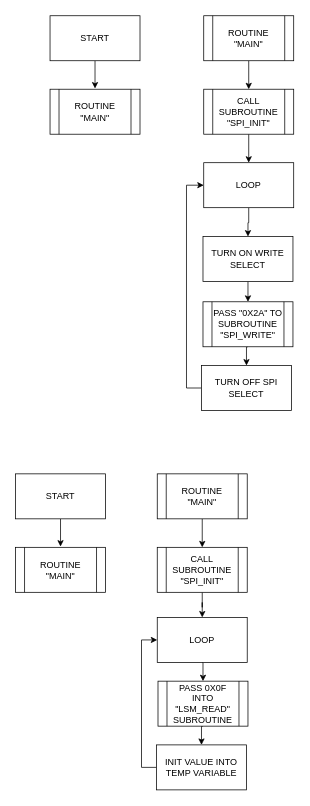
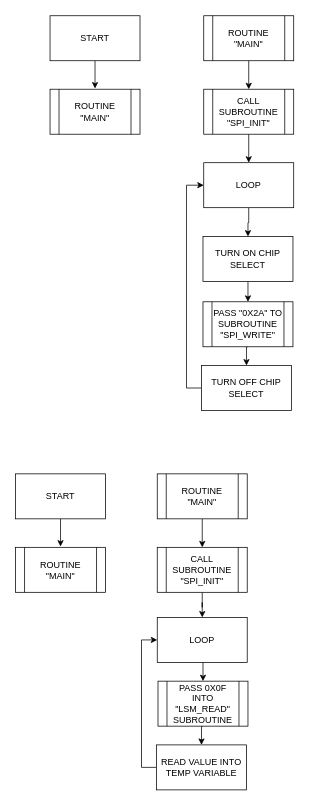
node "TURN ON WRITE SELECT": label "TURN ON WRITE SELECT" -> "TURN ON CHIP SELECT"
node "TURN OFF SPI SELECT": label "TURN OFF SPI SELECT" -> "TURN OFF CHIP SELECT"
node "INIT VALUE INTO TEMP VARIABLE": label "INIT VALUE INTO TEMP VARIABLE" -> "READ VALUE INTO TEMP VARIABLE"
